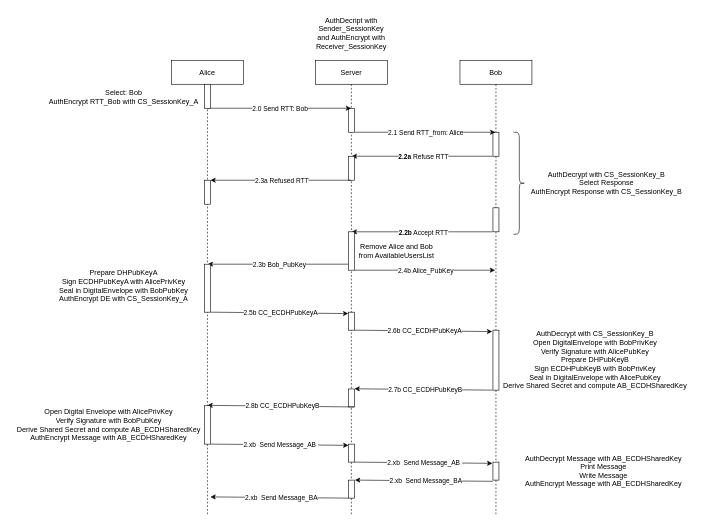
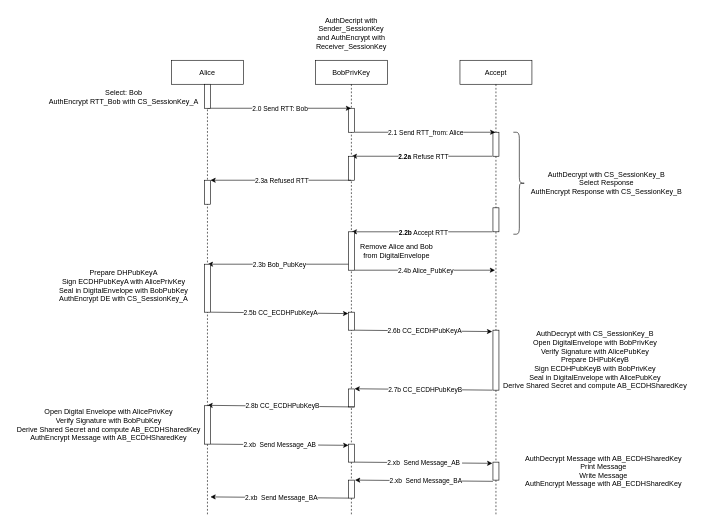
node "Server": label "Server" -> "BobPrivKey"
node "Bob": label "Bob" -> "Accept"
node "Remove Alice and Bob from AvailableUsersList": label "Remove Alice and Bob from AvailableUsersList" -> "Remove Alice and Bob from DigitalEnvelope"
